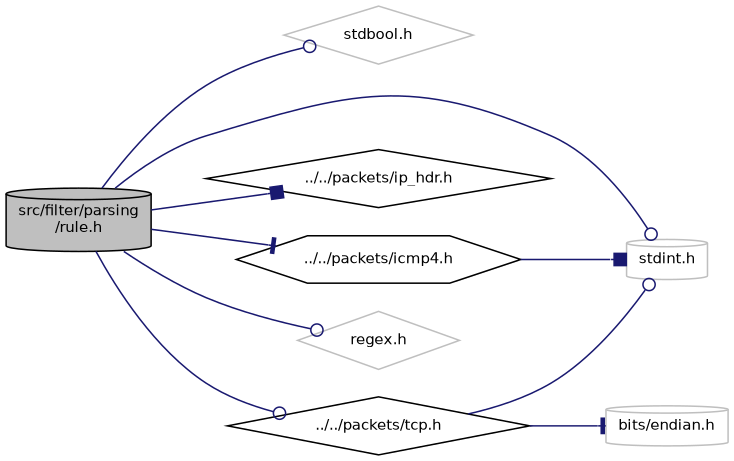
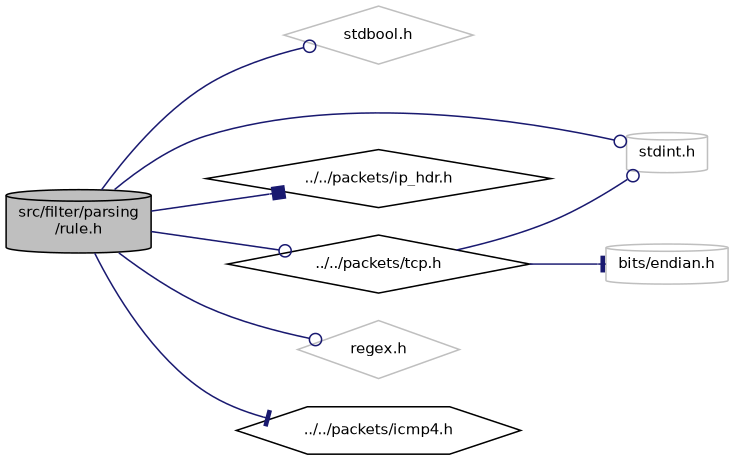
edge "../../packets/icmp4.h" -> "stdint.h": removed
